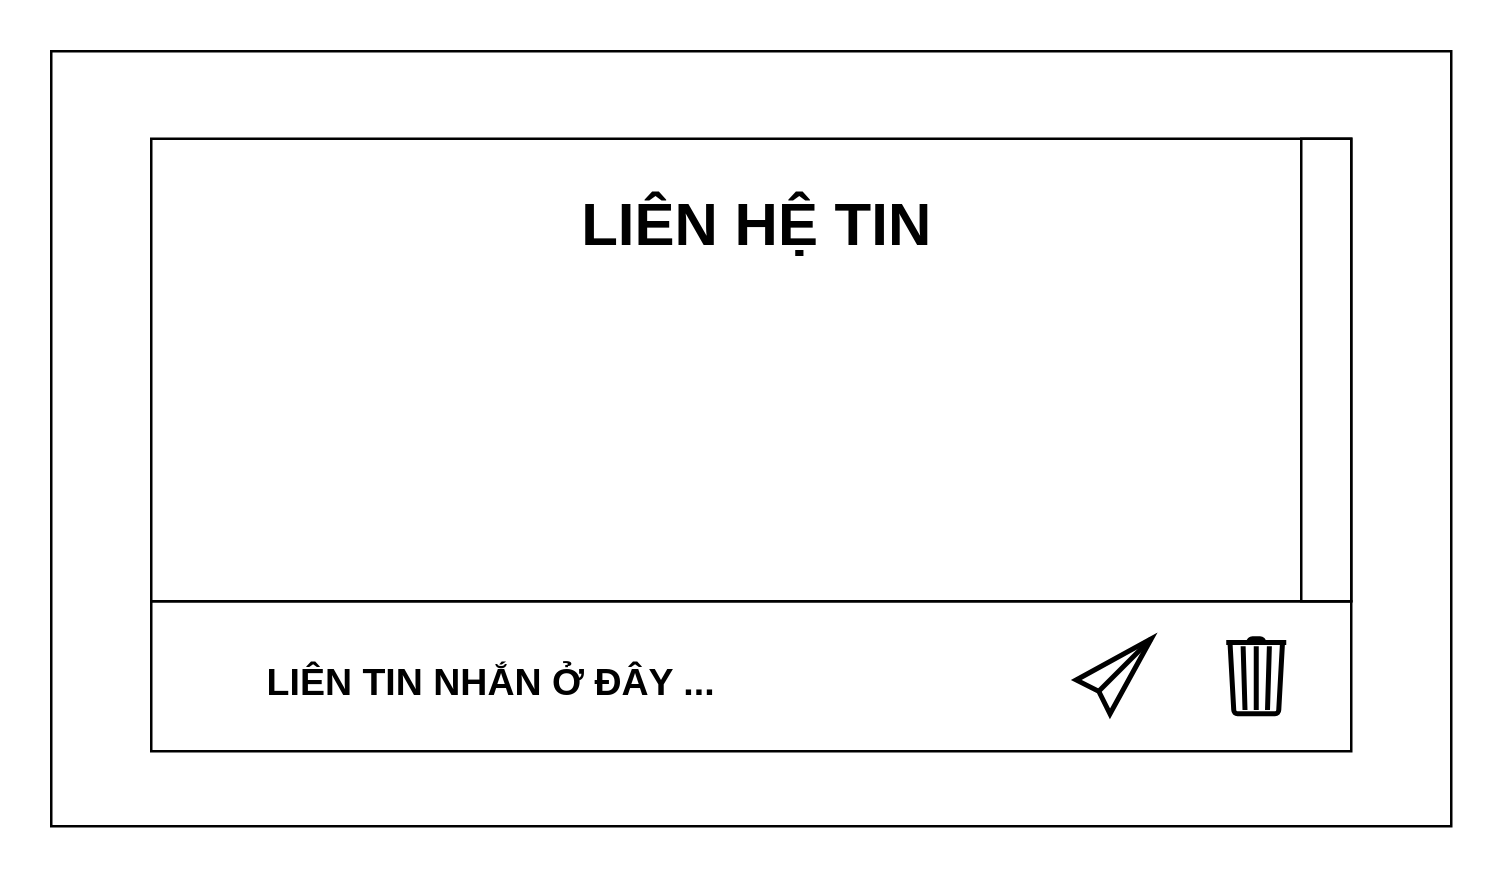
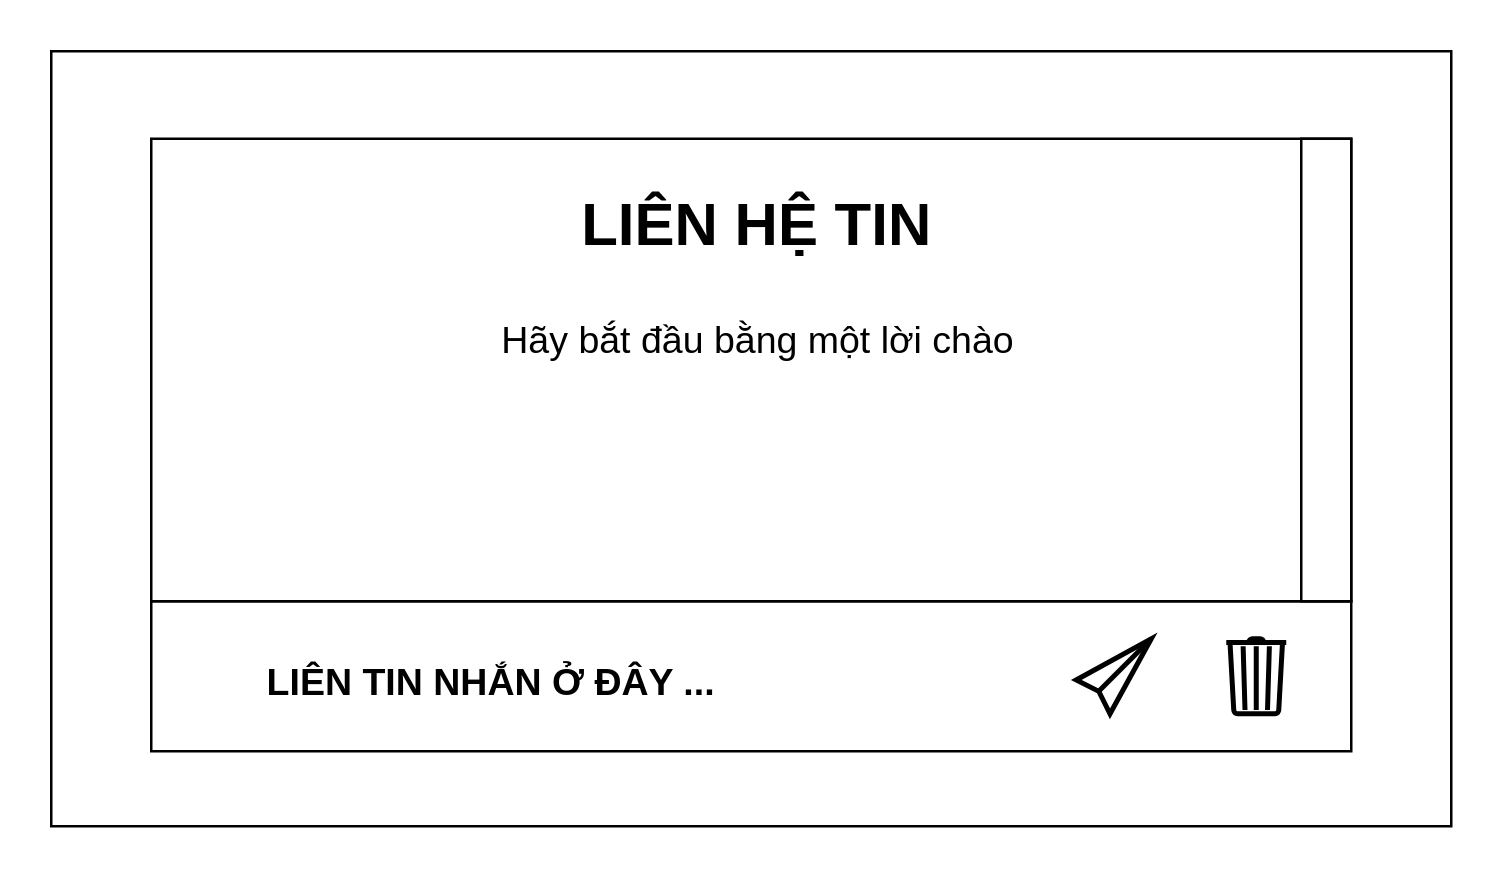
node "Hãy bắt đầu bằng một lời chào": added
